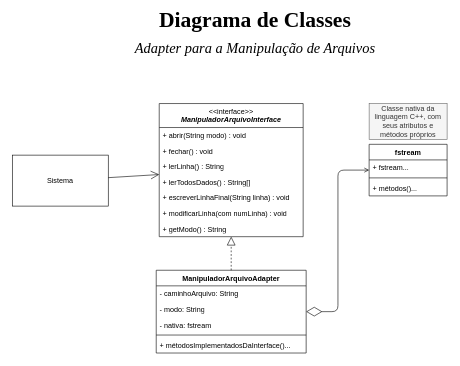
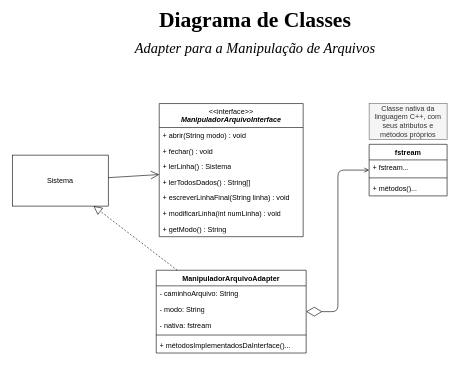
node "+ lerLinha() : String": label "+ lerLinha() : String" -> "+ lerLinha() : Sistema"
node "+ modificarLinha(com numLinha) : void": label "+ modificarLinha(com numLinha) : void" -> "+ modificarLinha(int numLinha) : void"
edge "ManipuladorArquivoAdapter" -> "<<interface>> ManipuladorArquivoInterface": now "ManipuladorArquivoAdapter" -> "Sistema"
